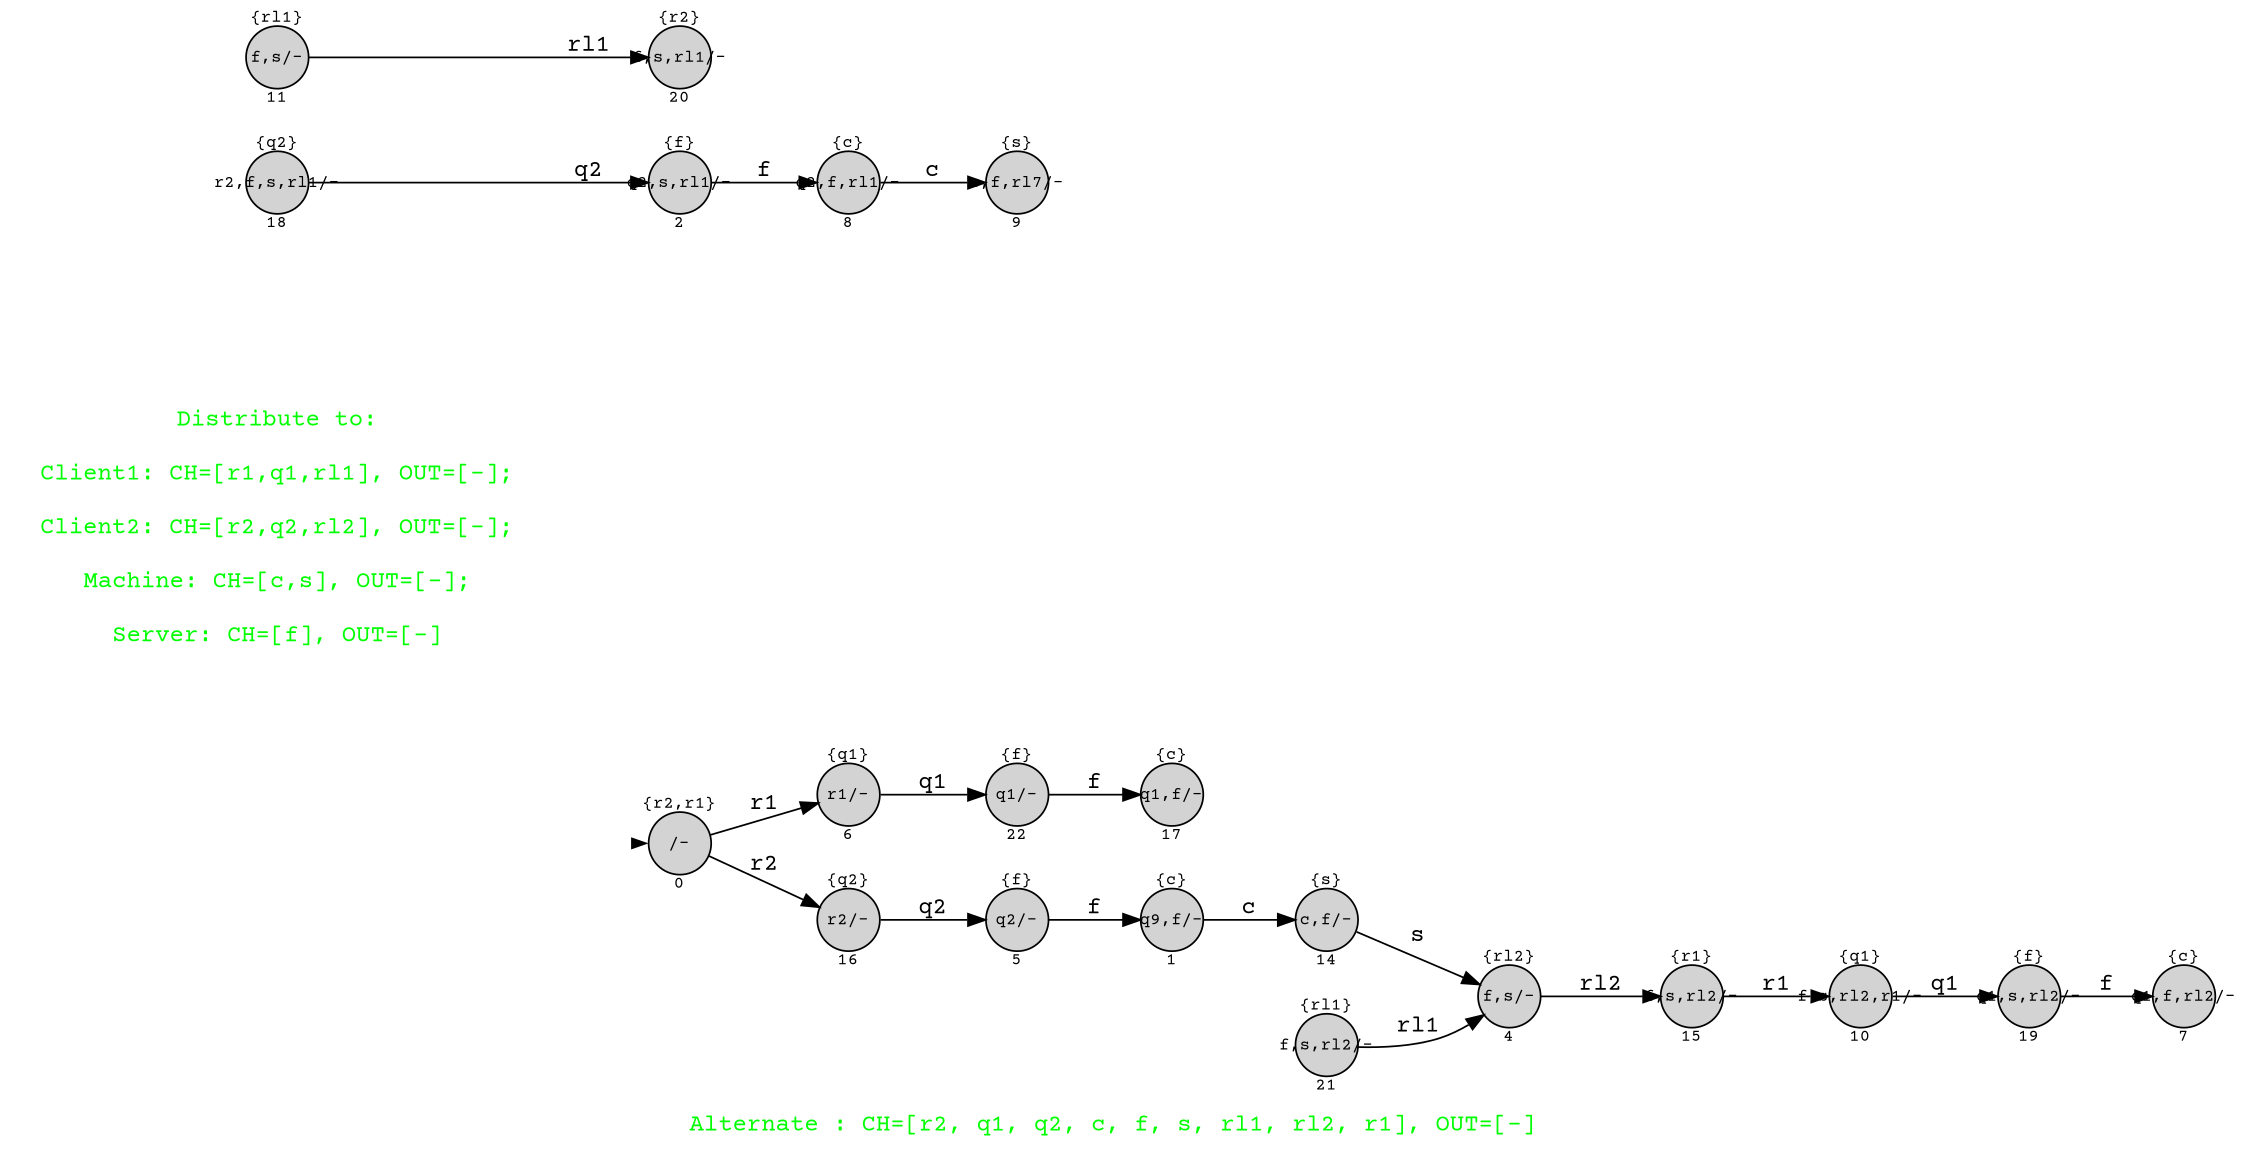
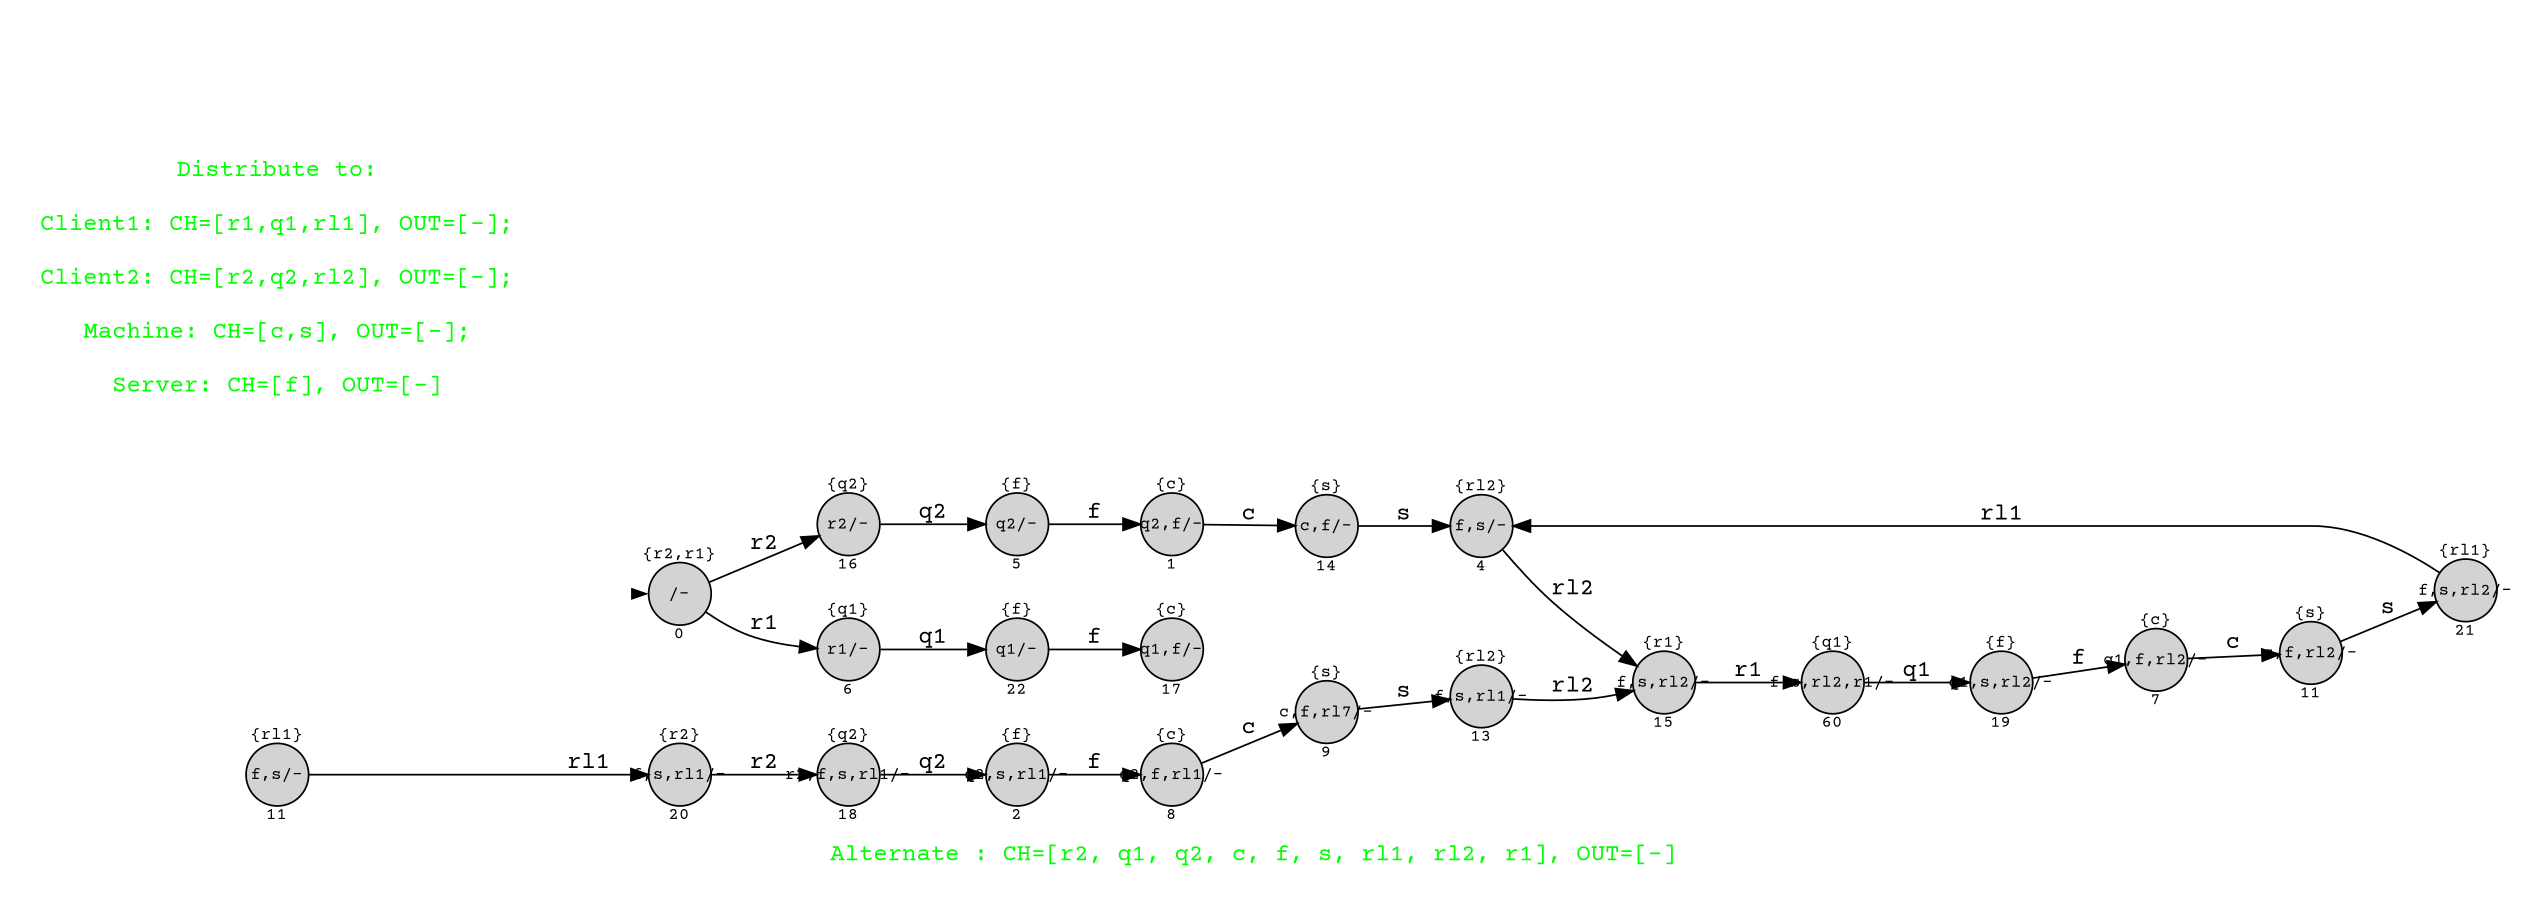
node "{s} c,f,rl2/- 11": added
node "{rl2} f,s,rl1/- 13": added
edge "{r2} f,s,rl1/- 20" -> "{q2} r2,f,s,rl1/- 18": added, label "r2"
node "{c} q9,f/- 1": label "{c} q9,f/- 1" -> "{c} q2,f/- 1"
node "{q1} f,s,rl2,r1/- 10": label "{q1} f,s,rl2,r1/- 10" -> "{q1} f,s,rl2,r1/- 60"
